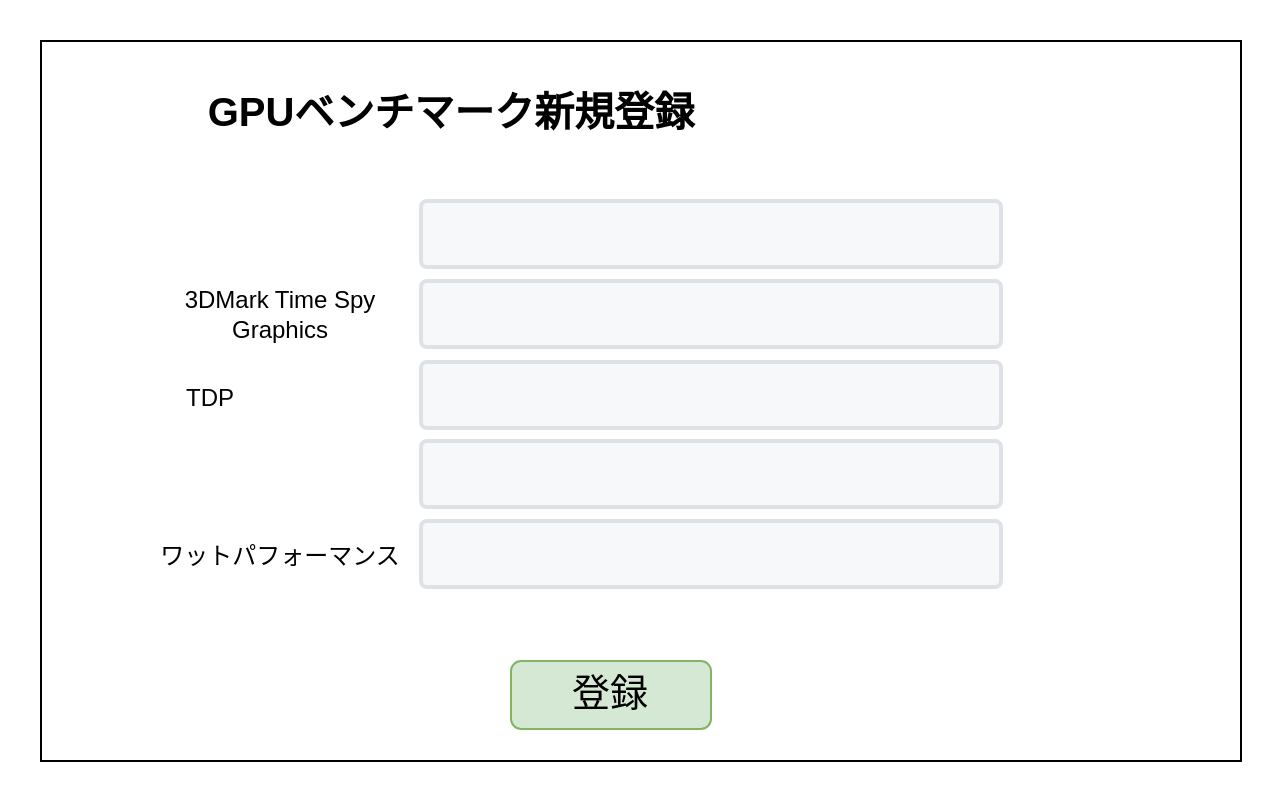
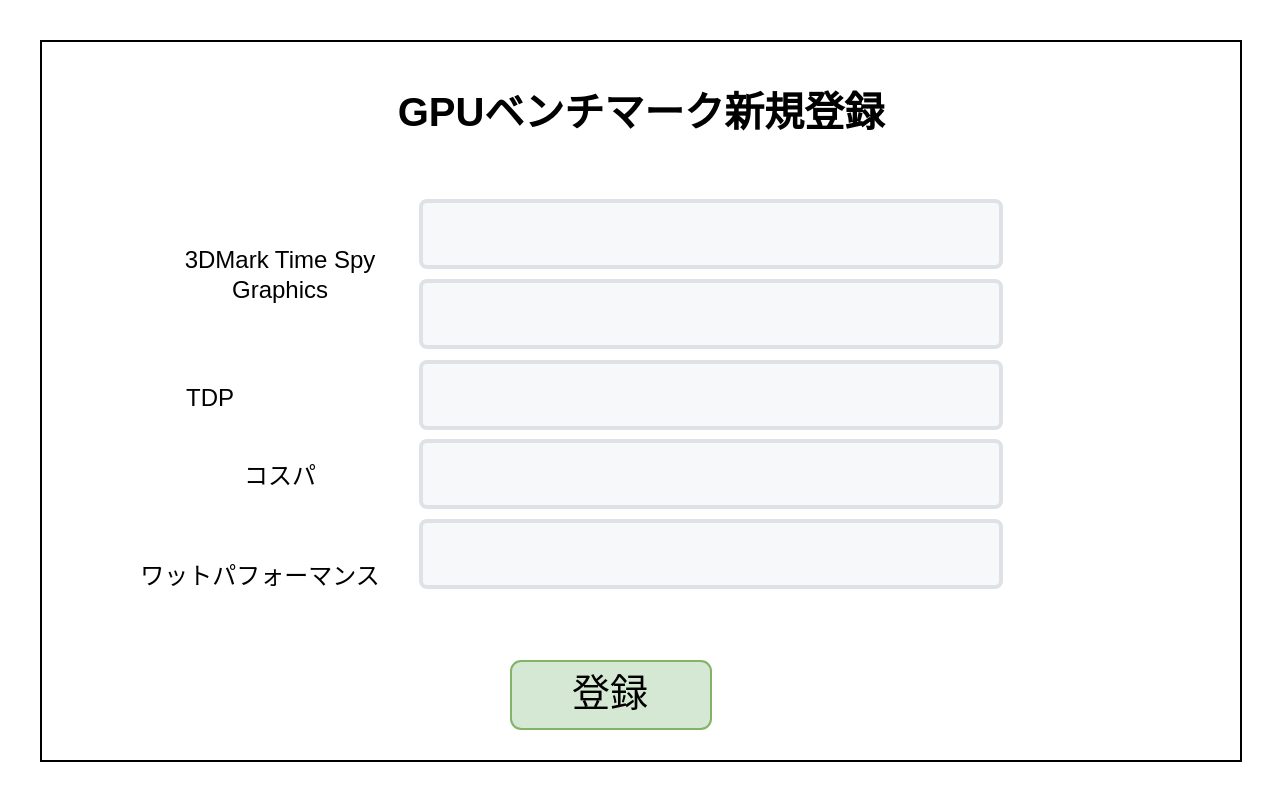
node "GPUベンチマーク新規登録": moved (451, 111) -> (641, 111)
node "3DMark Time Spy Graphics": moved (281, 314) -> (281, 274)
node "コスパ": added
node "ワットパフォーマンス": moved (281, 557) -> (261, 577)
